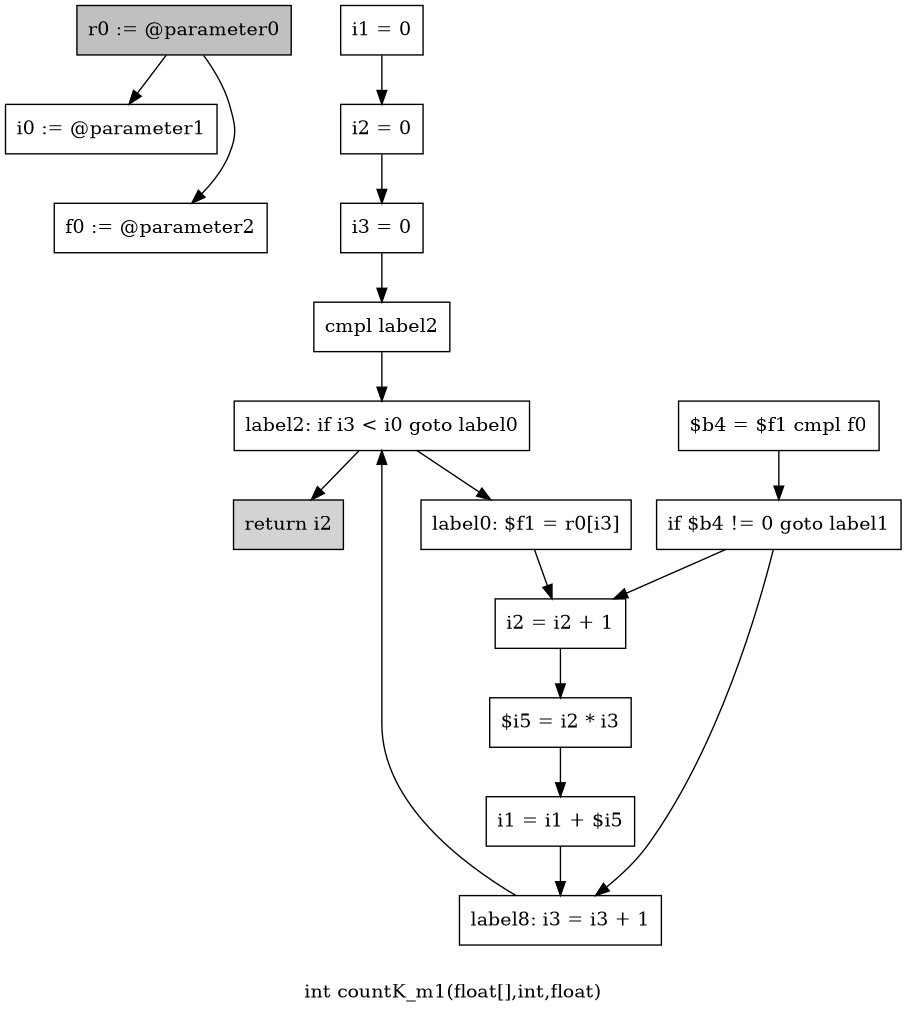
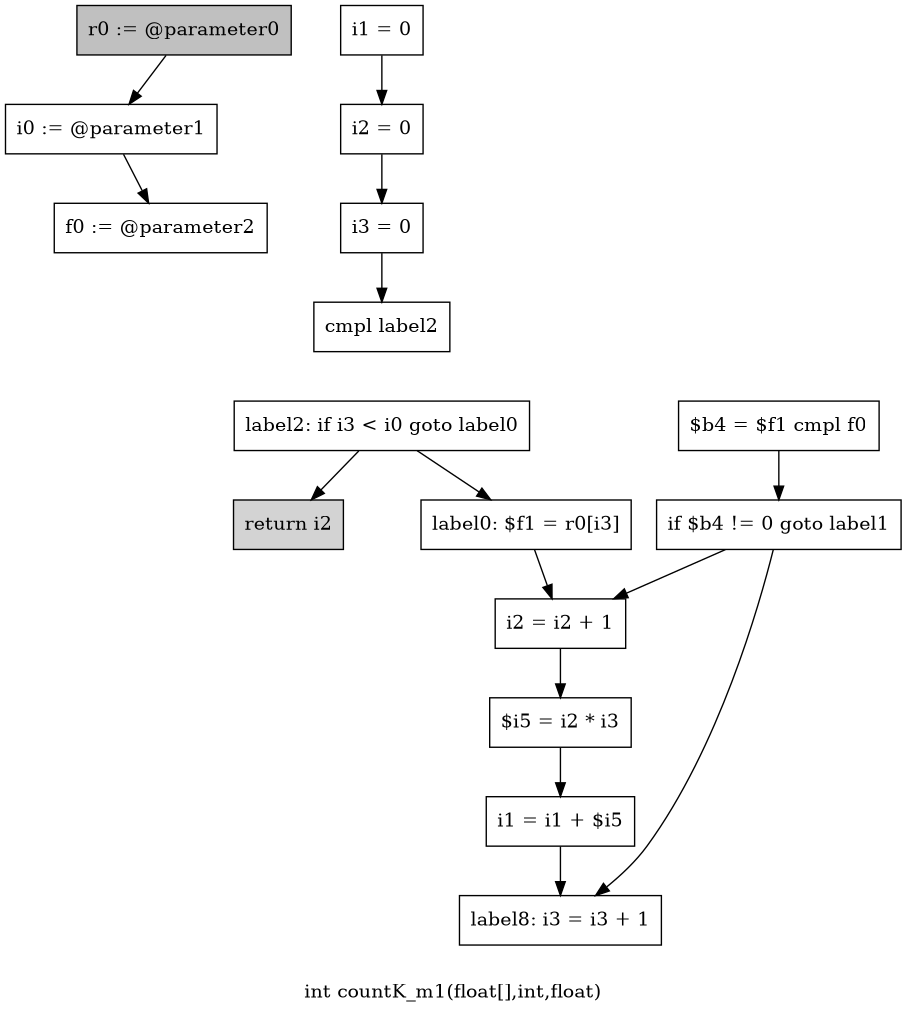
edge "r0 := @parameter0" -> "f0 := @parameter2": now "i0 := @parameter1" -> "f0 := @parameter2"
edge "cmpl label2" -> "label2: if i3 < i0 goto label0": removed
edge "label8: i3 = i3 + 1" -> "label2: if i3 < i0 goto label0": removed
